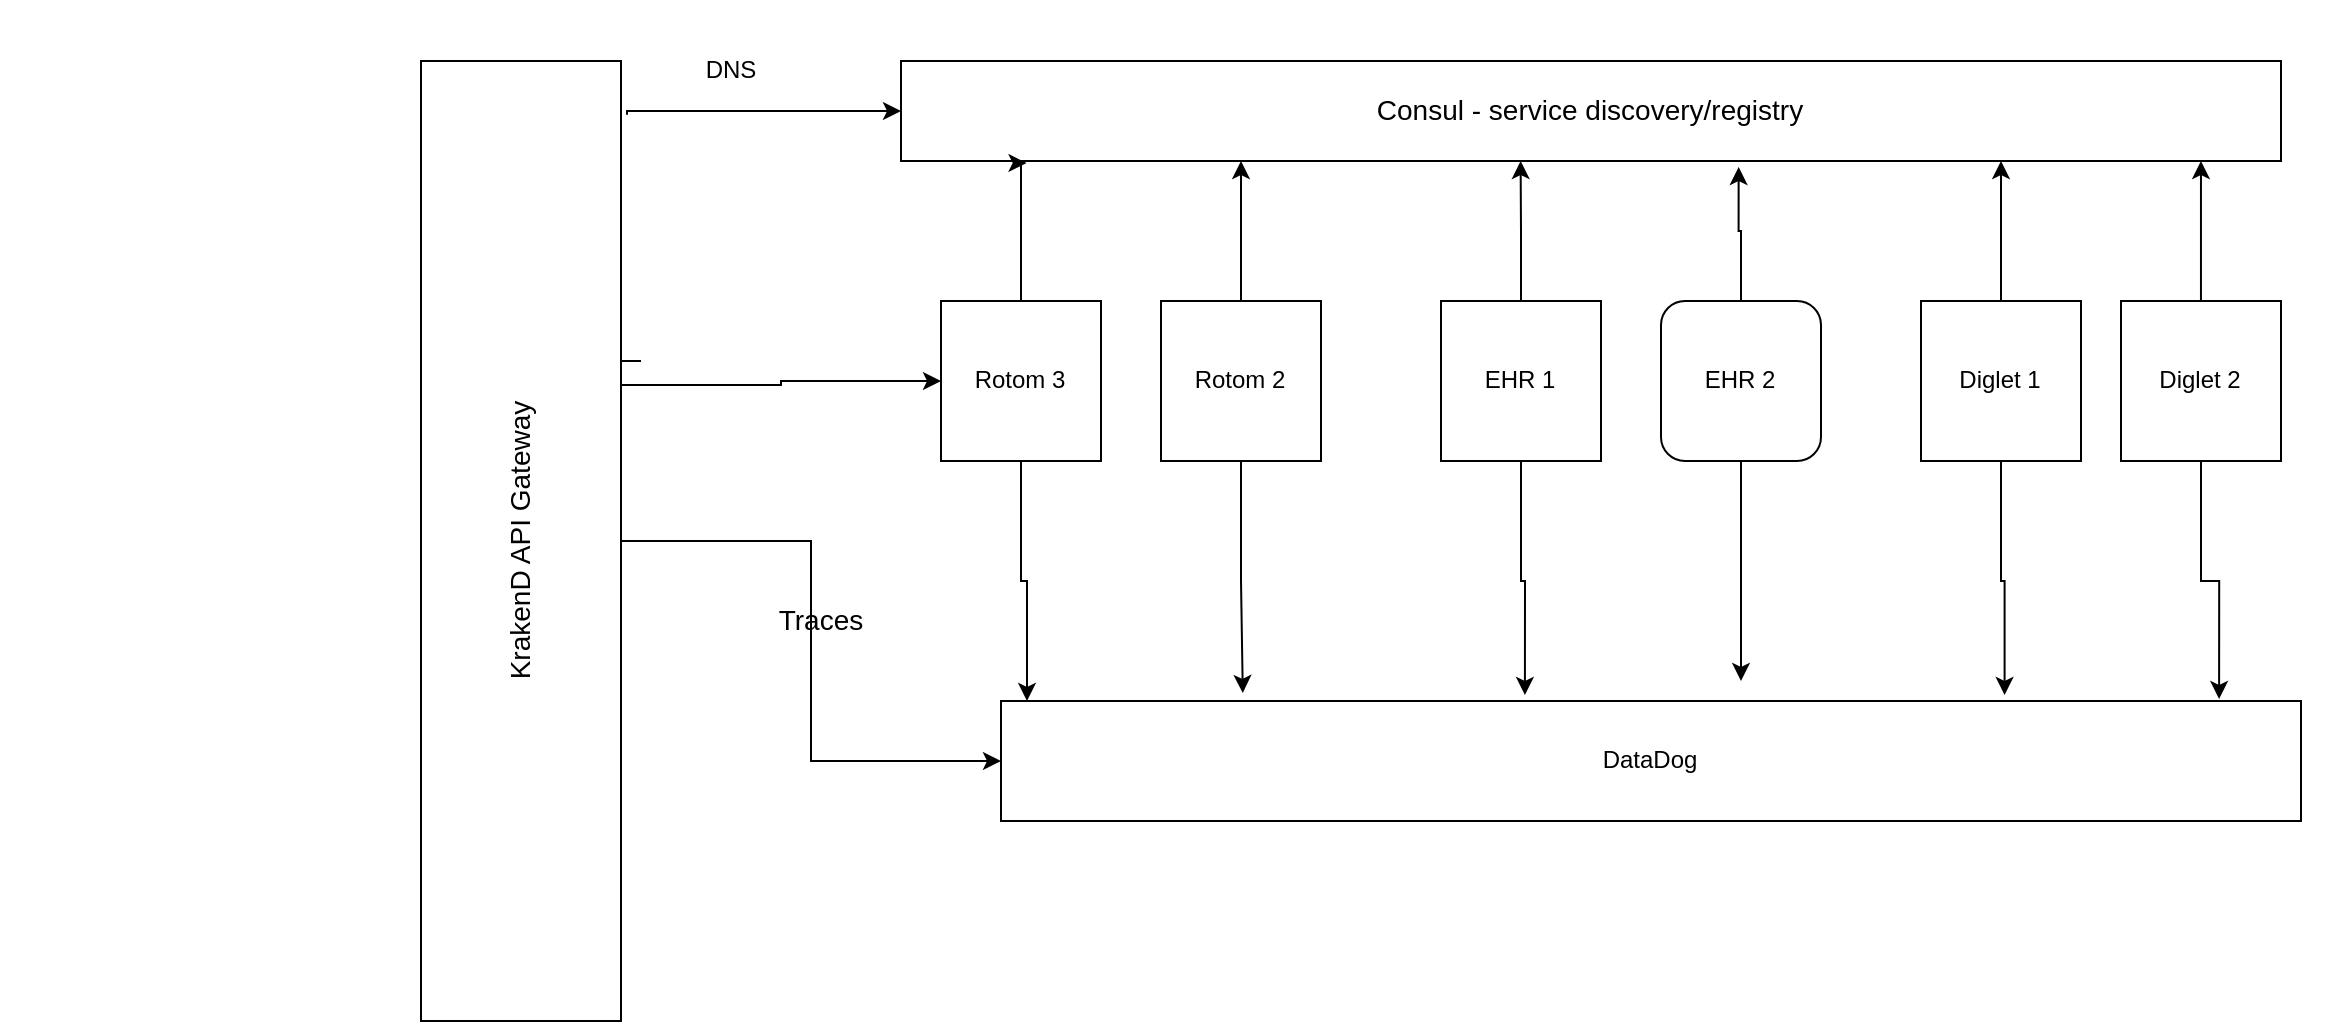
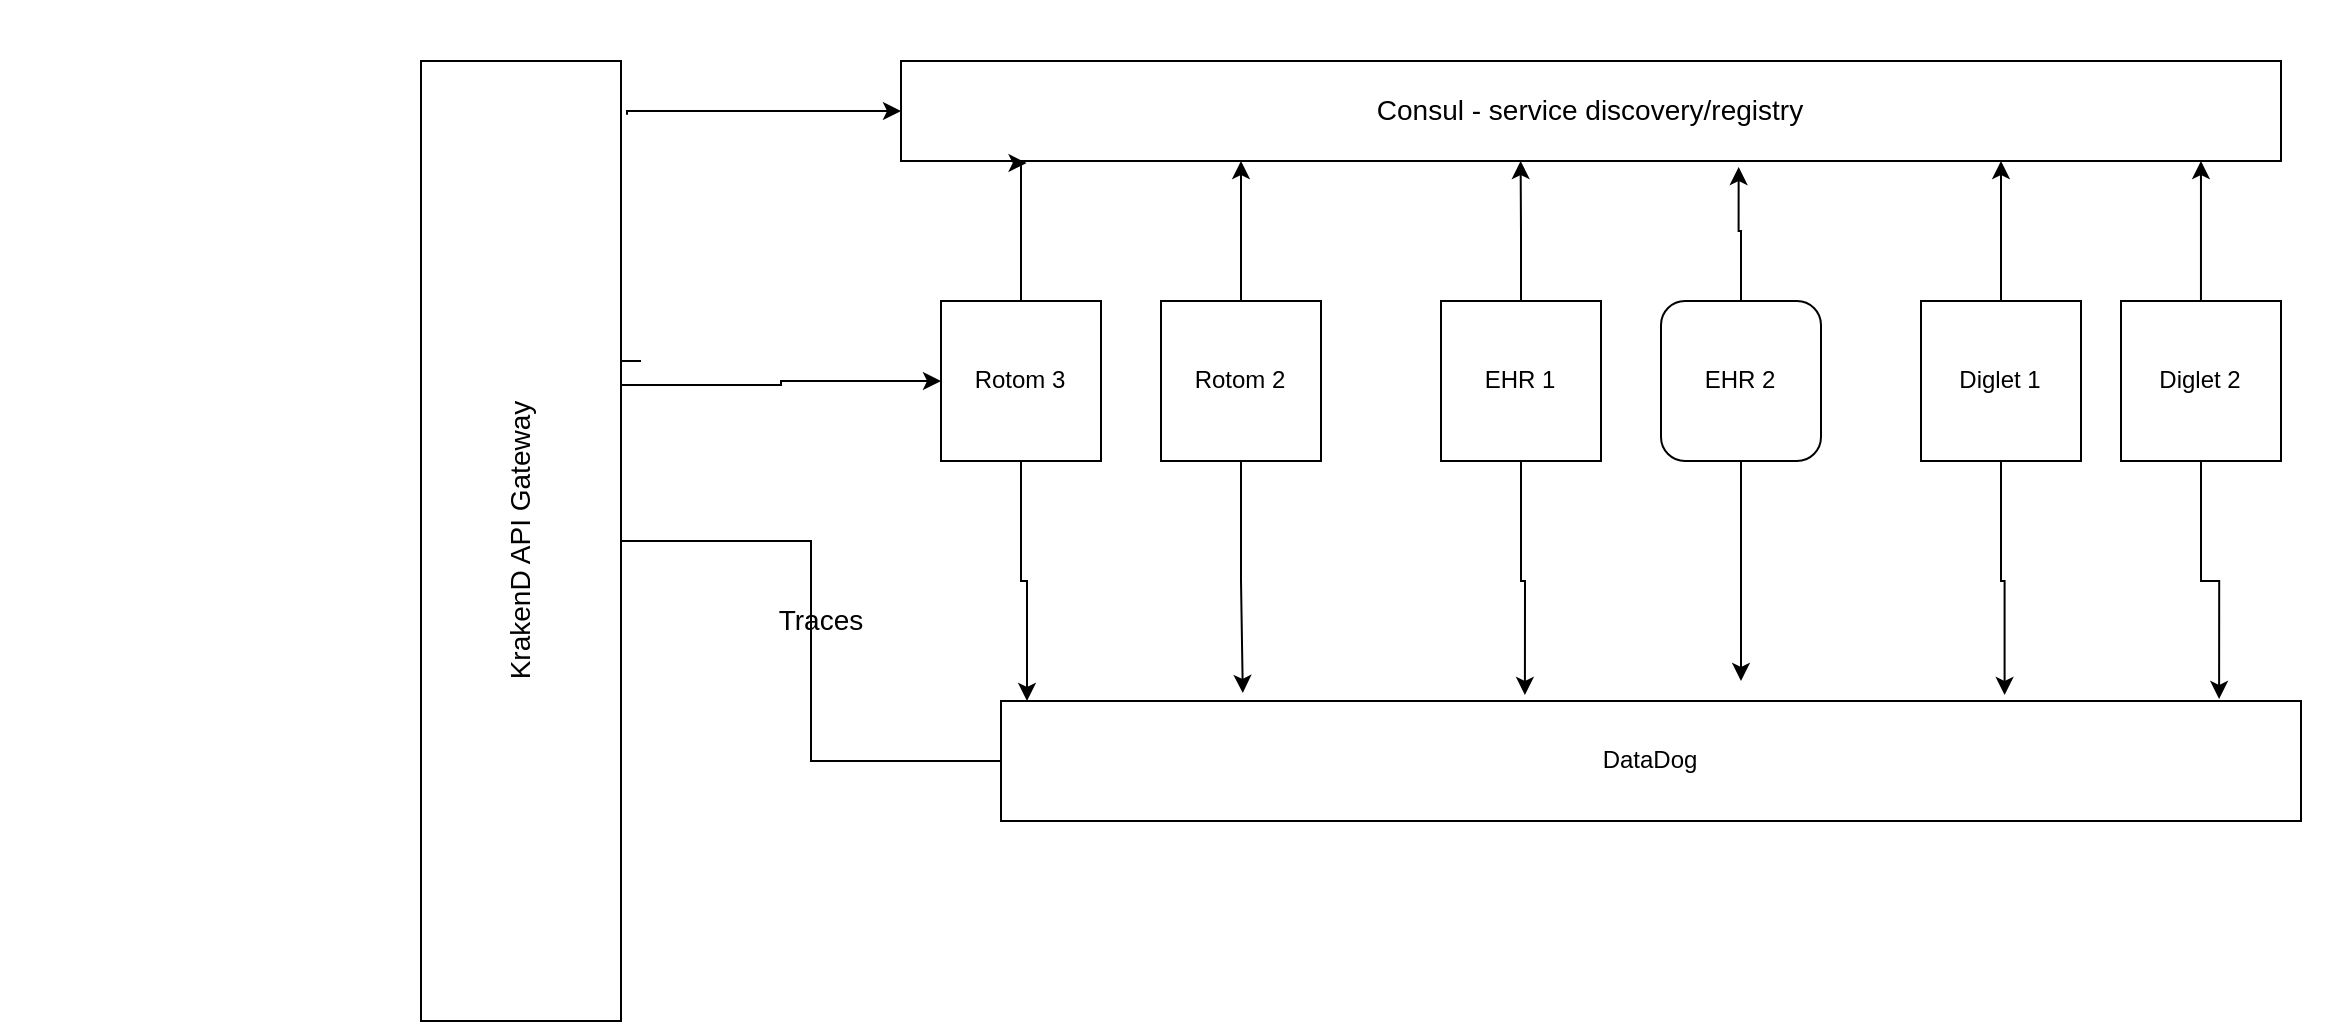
node "DNS": removed
edge "KrakenD API Gateway" -> "DataDog": arrowhead classic -> none
